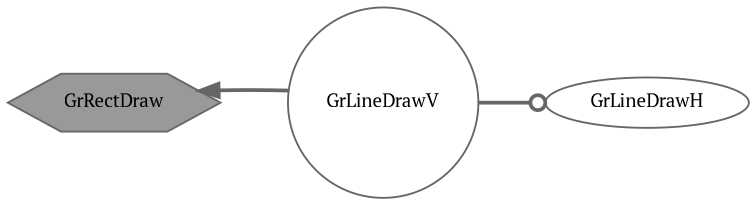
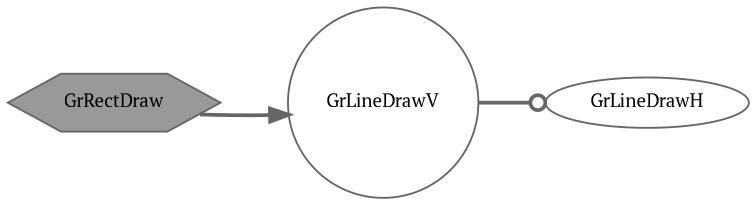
edge "GrLineDrawV" -> "GrRectDraw": reversed
